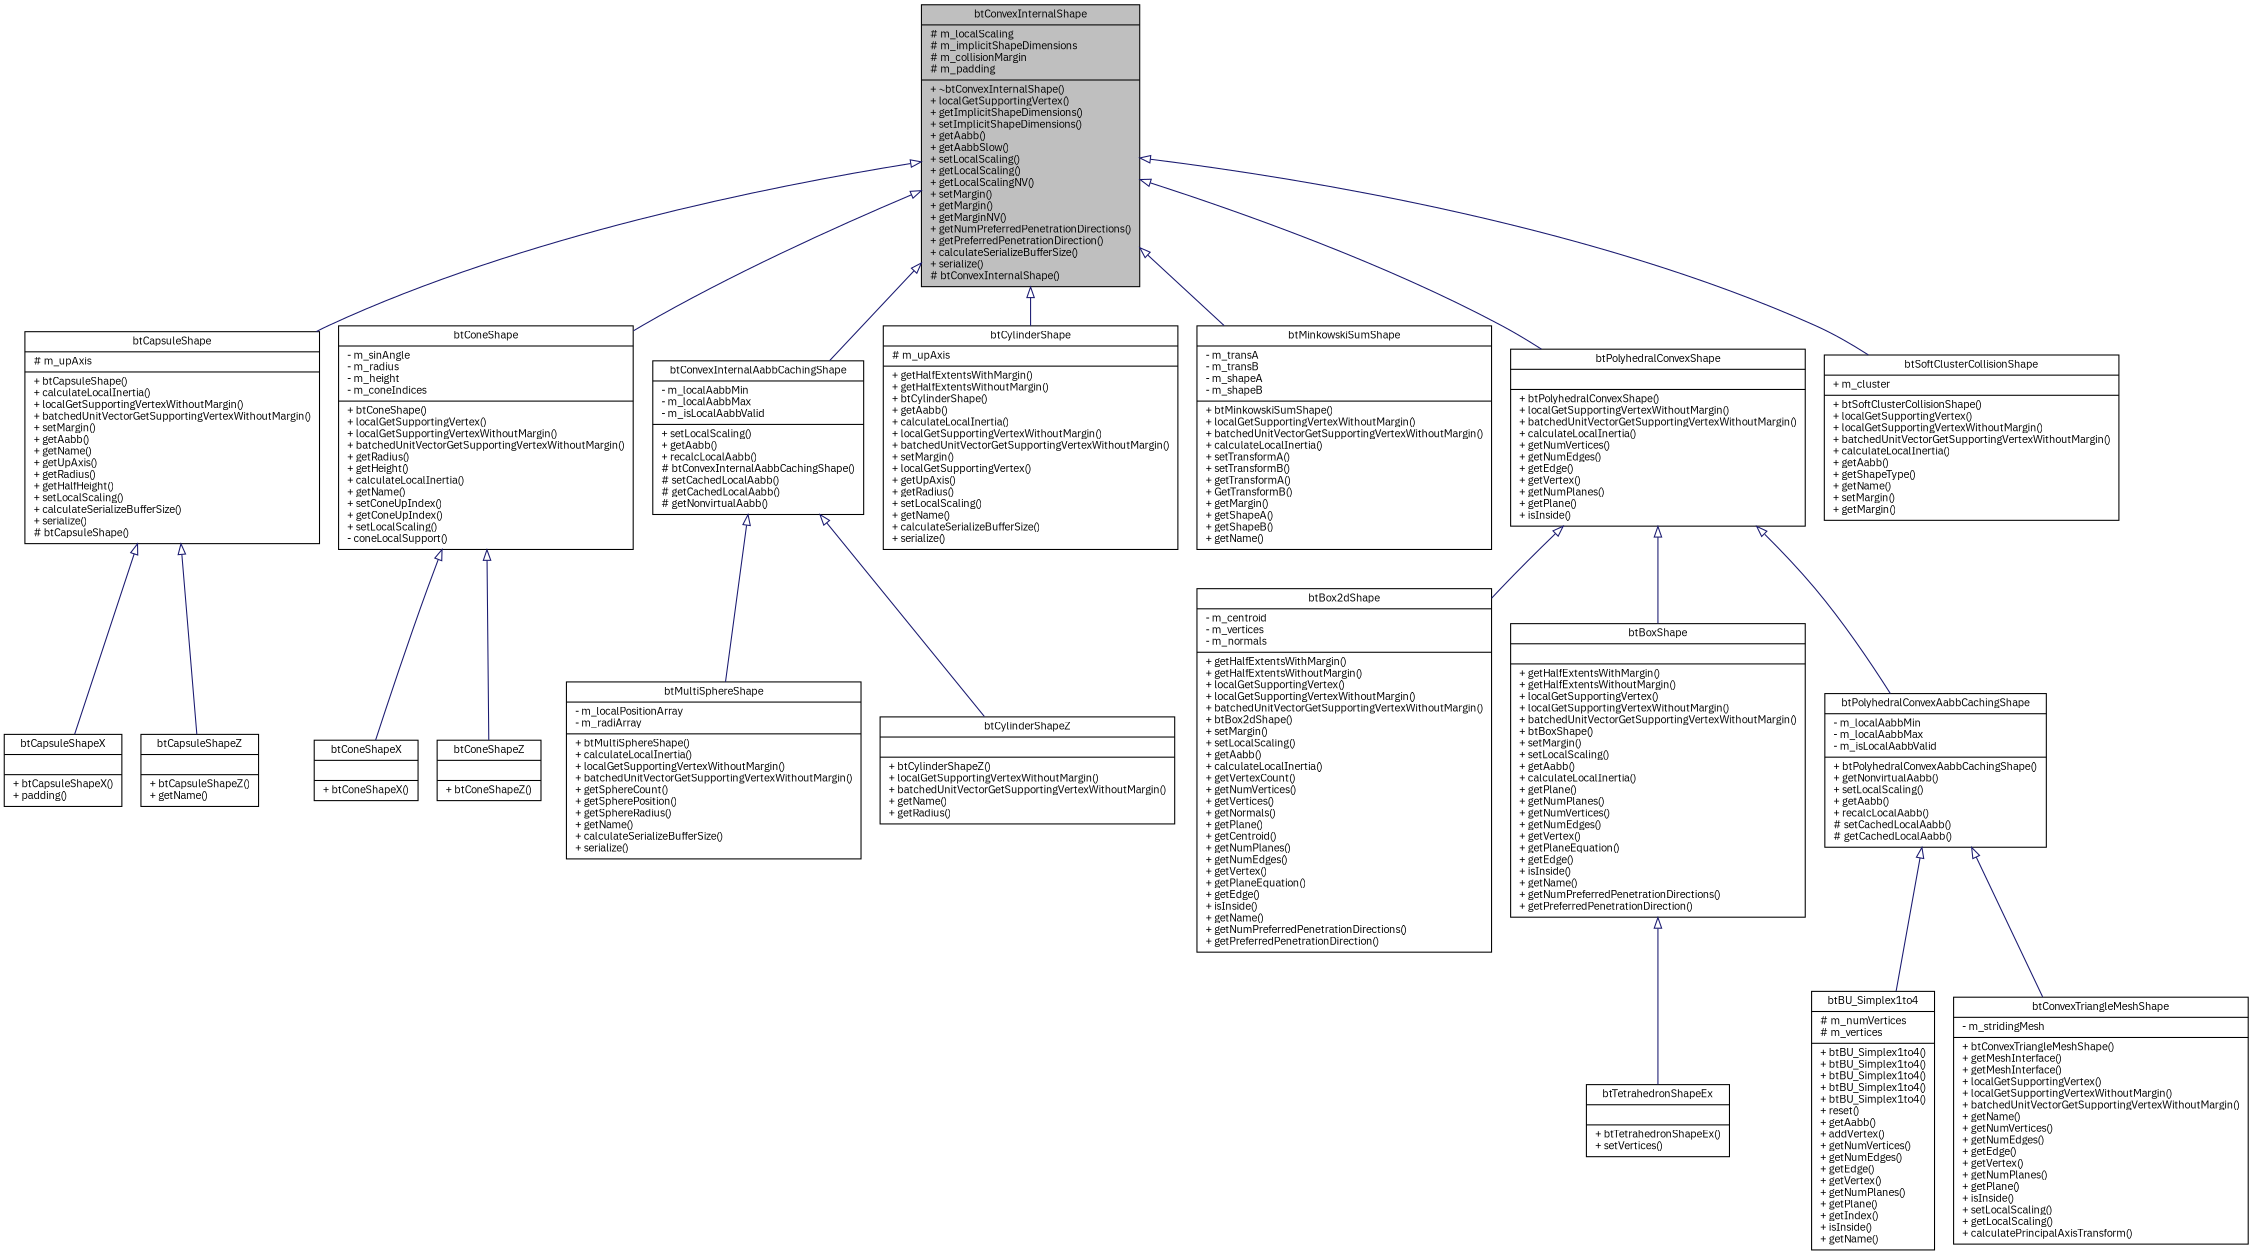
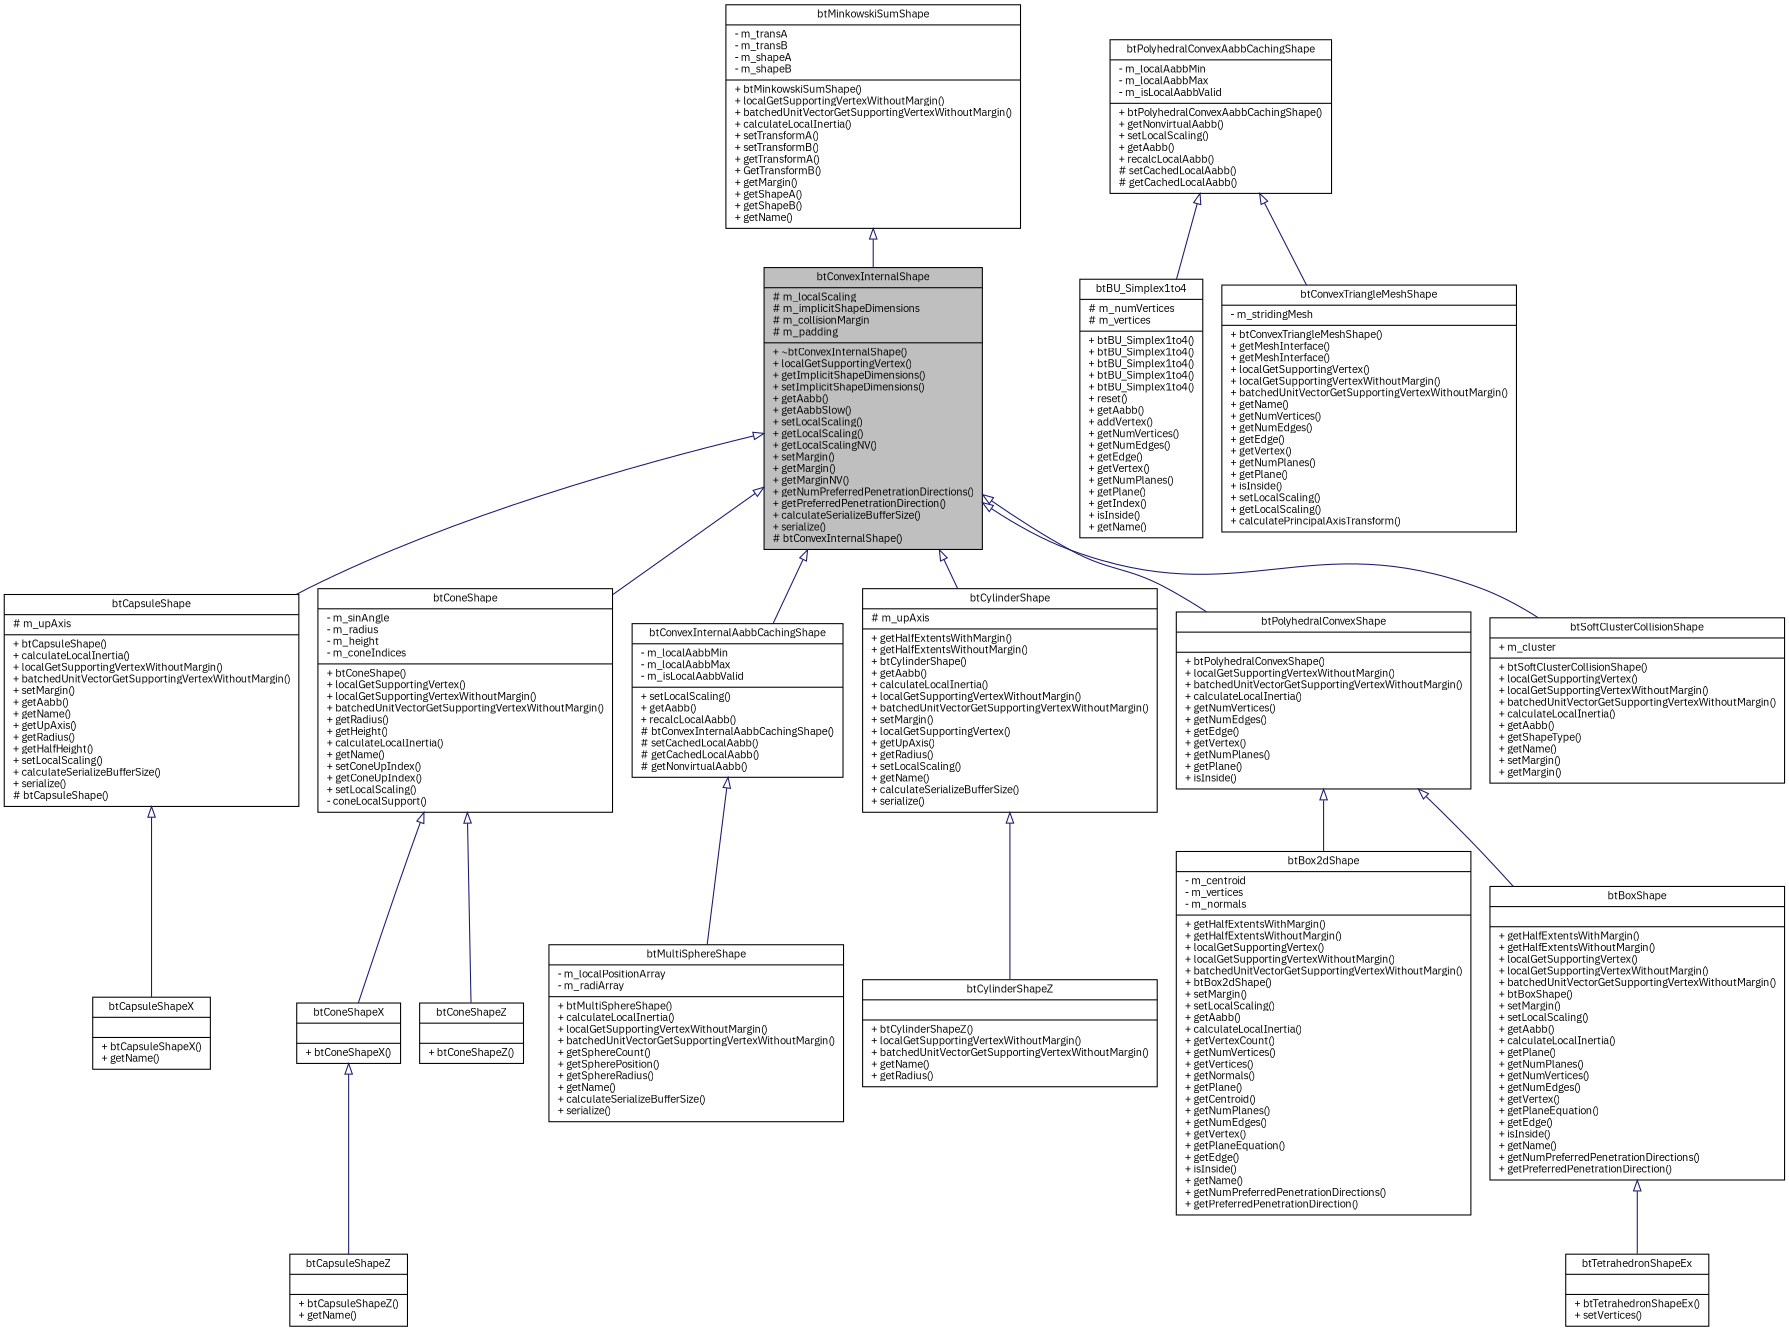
edge "btMinkowskiSumShape" -> "btConvexInternalShape": reversed
edge "btPolyhedralConvexAabbCachingShape" -> "btPolyhedralConvexShape": removed
edge "btCylinderShapeZ" -> "btConvexInternalAabbCachingShape": now "btCylinderShapeZ" -> "btCylinderShape"
edge "btCapsuleShapeZ" -> "btCapsuleShape": now "btCapsuleShapeZ" -> "btConeShapeX"
node "btCapsuleShapeX": text "+ padding()" -> "+ getName()"
